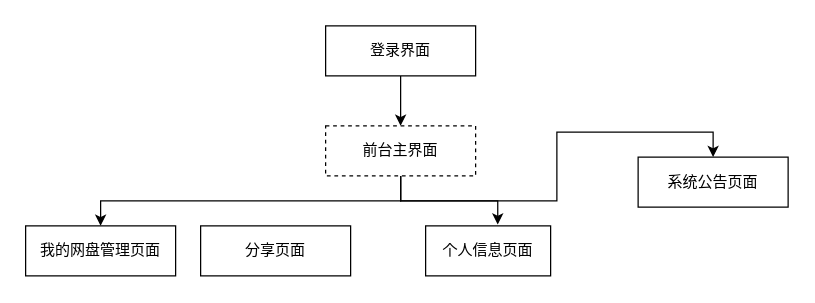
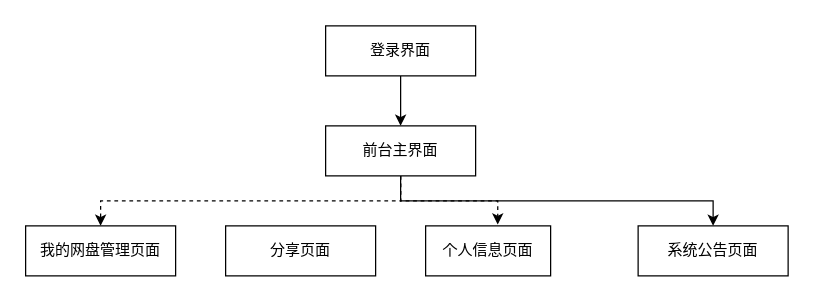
node "前台主界面": style dashed -> solid
node "系统公告页面": moved (713, 182) -> (713, 251)
edge "前台主界面" -> "我的网盘管理页面": style solid -> dashed
edge "前台主界面" -> "个人信息页面": style solid -> dashed
node "分享页面": moved (276, 251) -> (301, 251)
